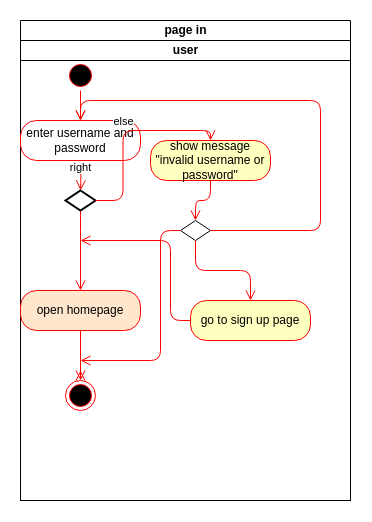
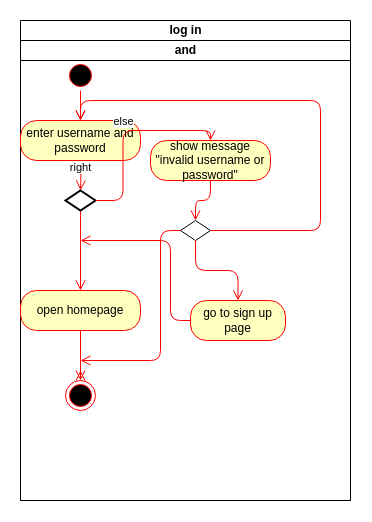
node "page in": label "page in" -> "log in"
node "user": label "user" -> "and"
node "enter username and password": fillcolor #ffffff -> #ffffc0
node "open homepage": fillcolor #ffe6cc -> #ffffc0
node "go to sign up page": size 120x40 -> 95x40
